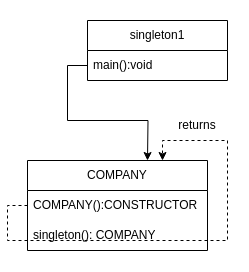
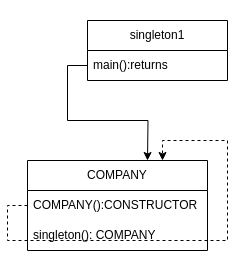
node "main():void": label "main():void" -> "main():returns"
node "returns": removed
